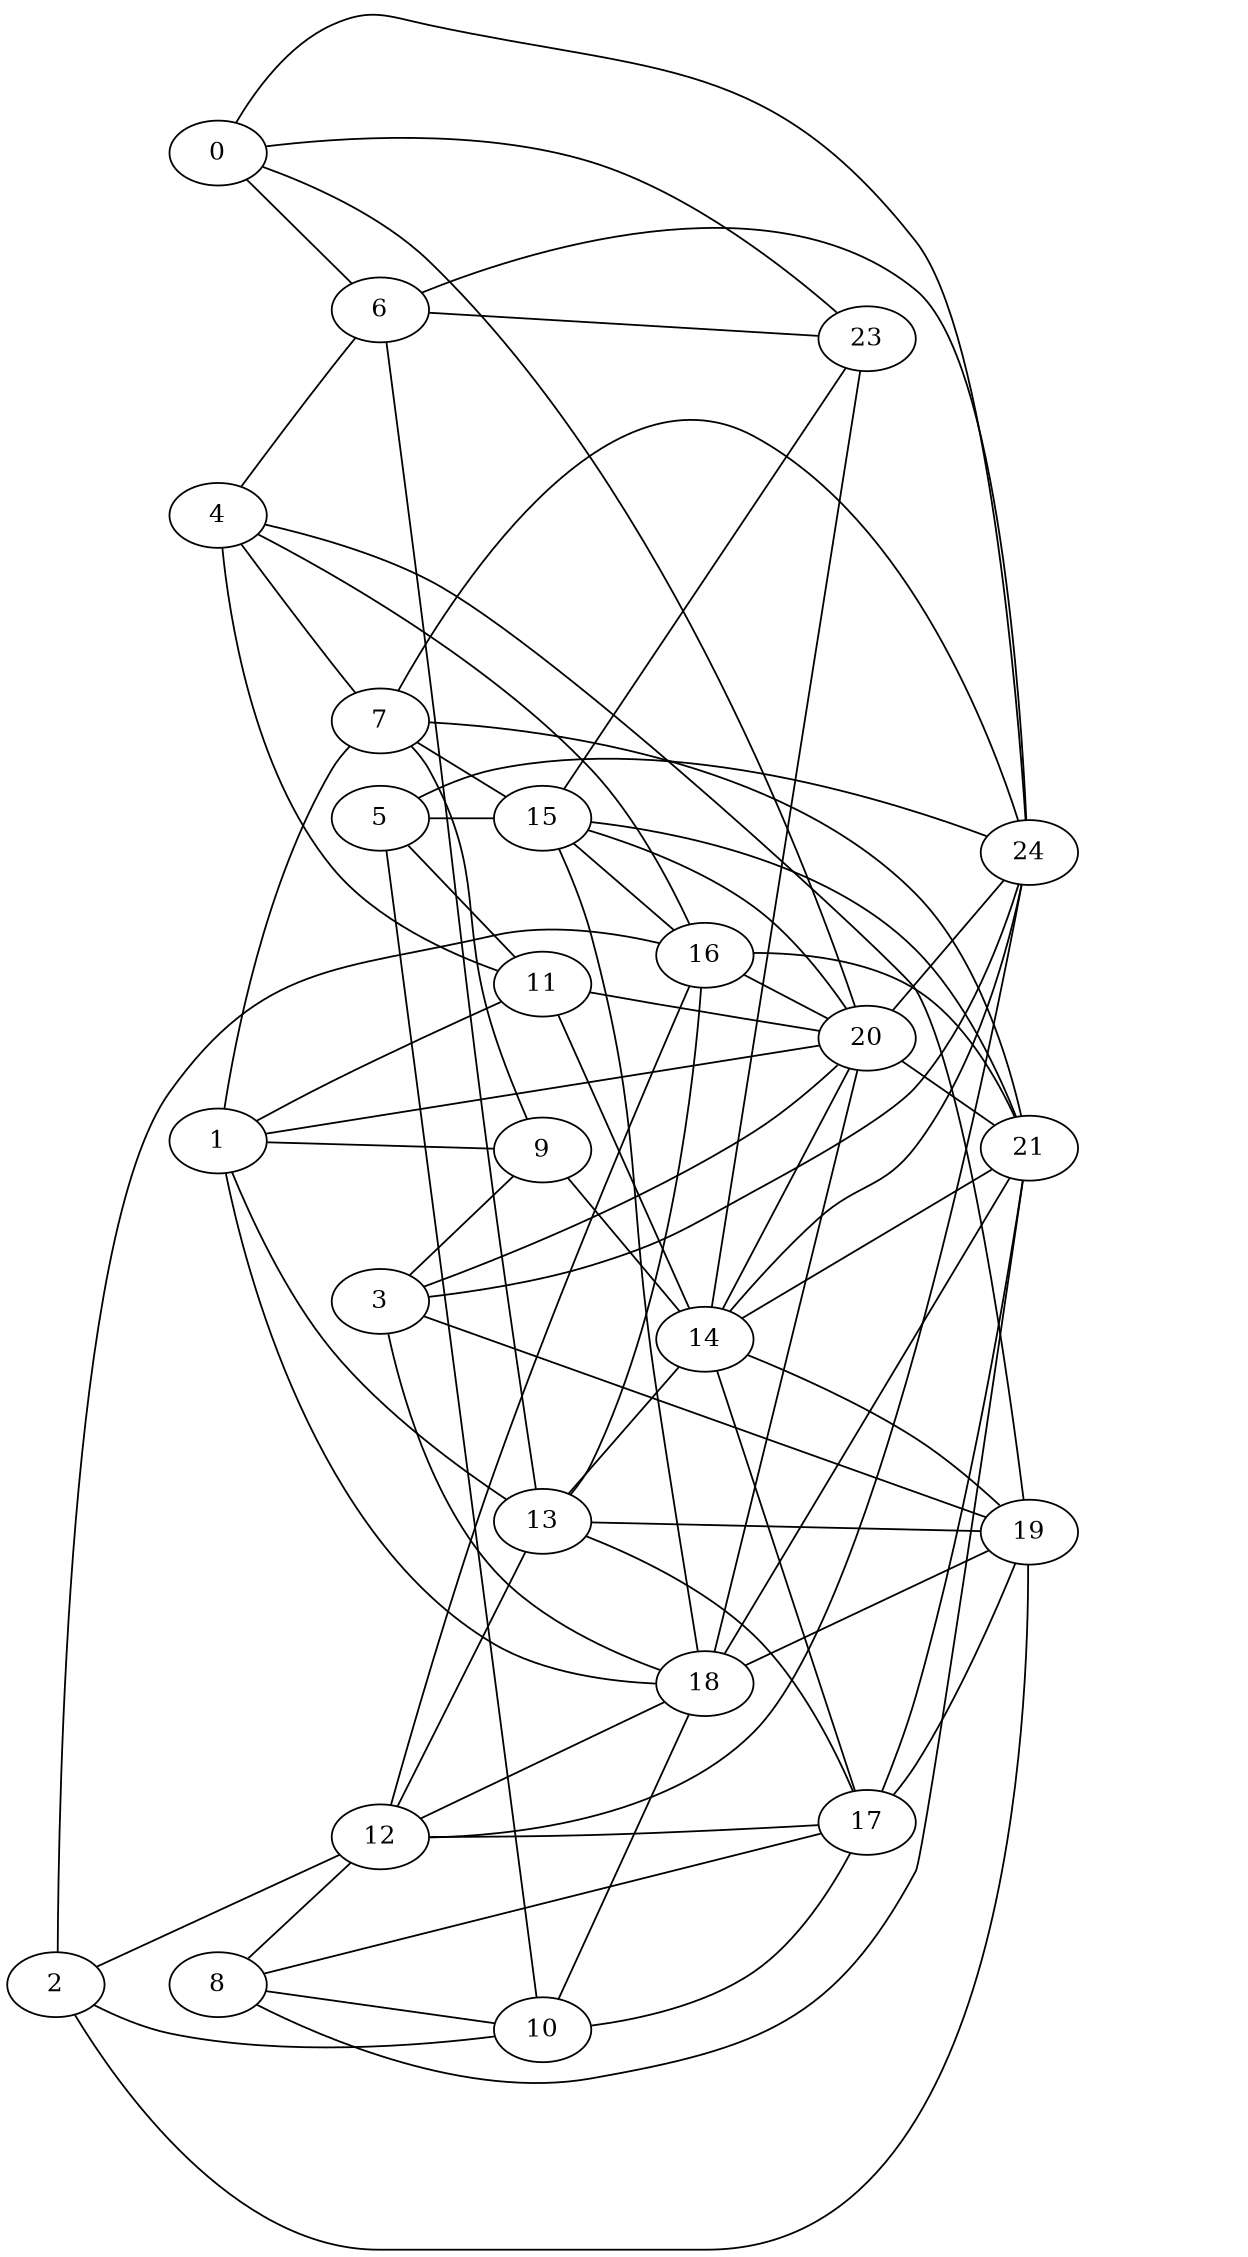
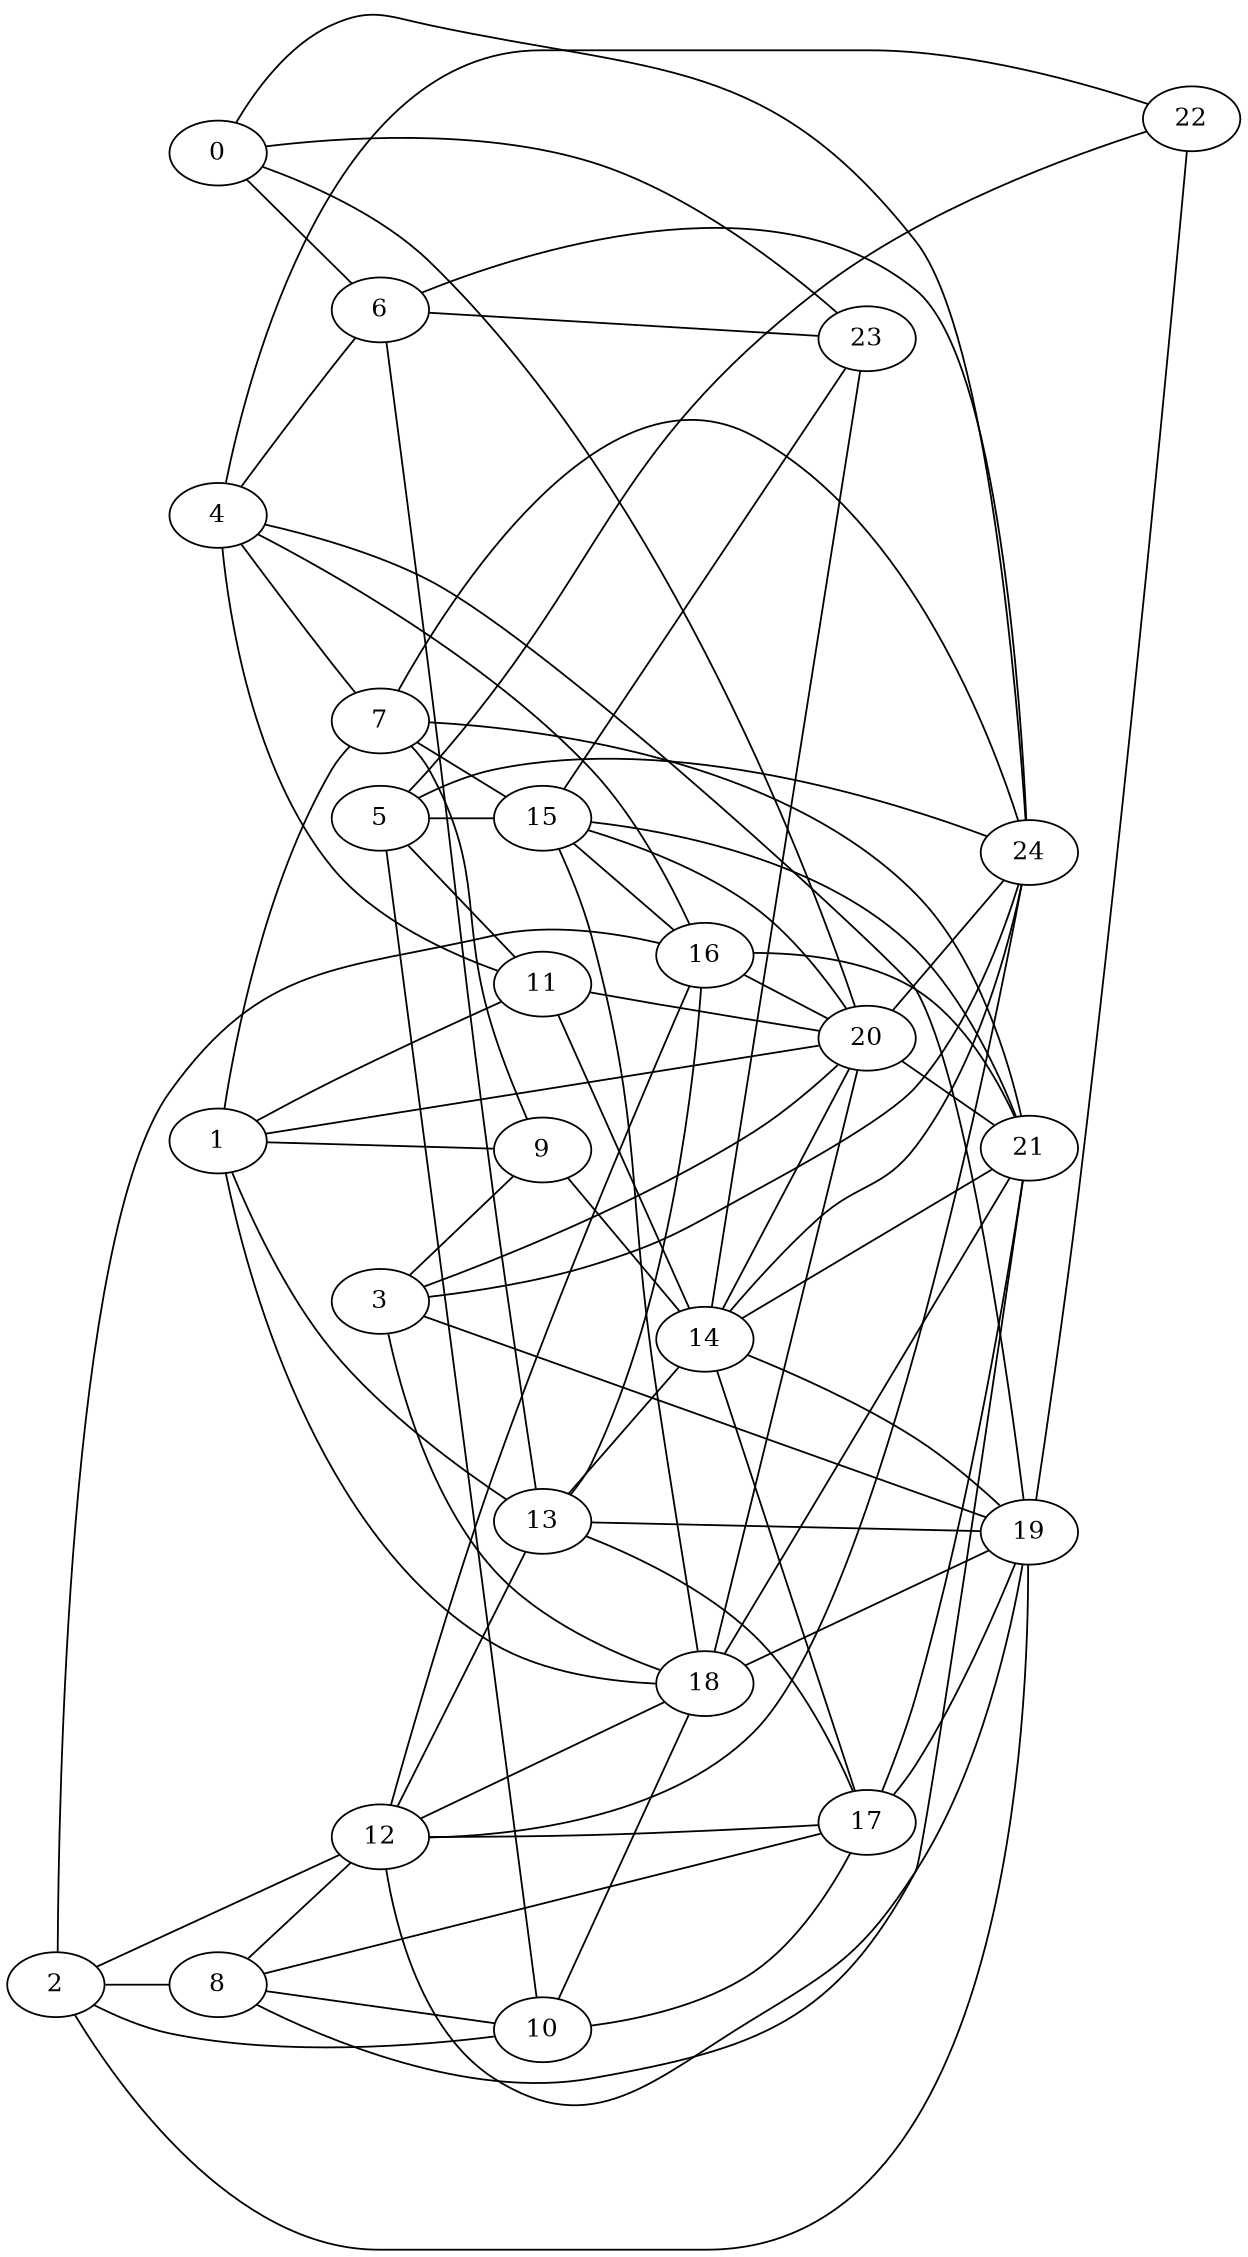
node "22": added
edge "2" -- "8": added
edge "19" -- "12": added
